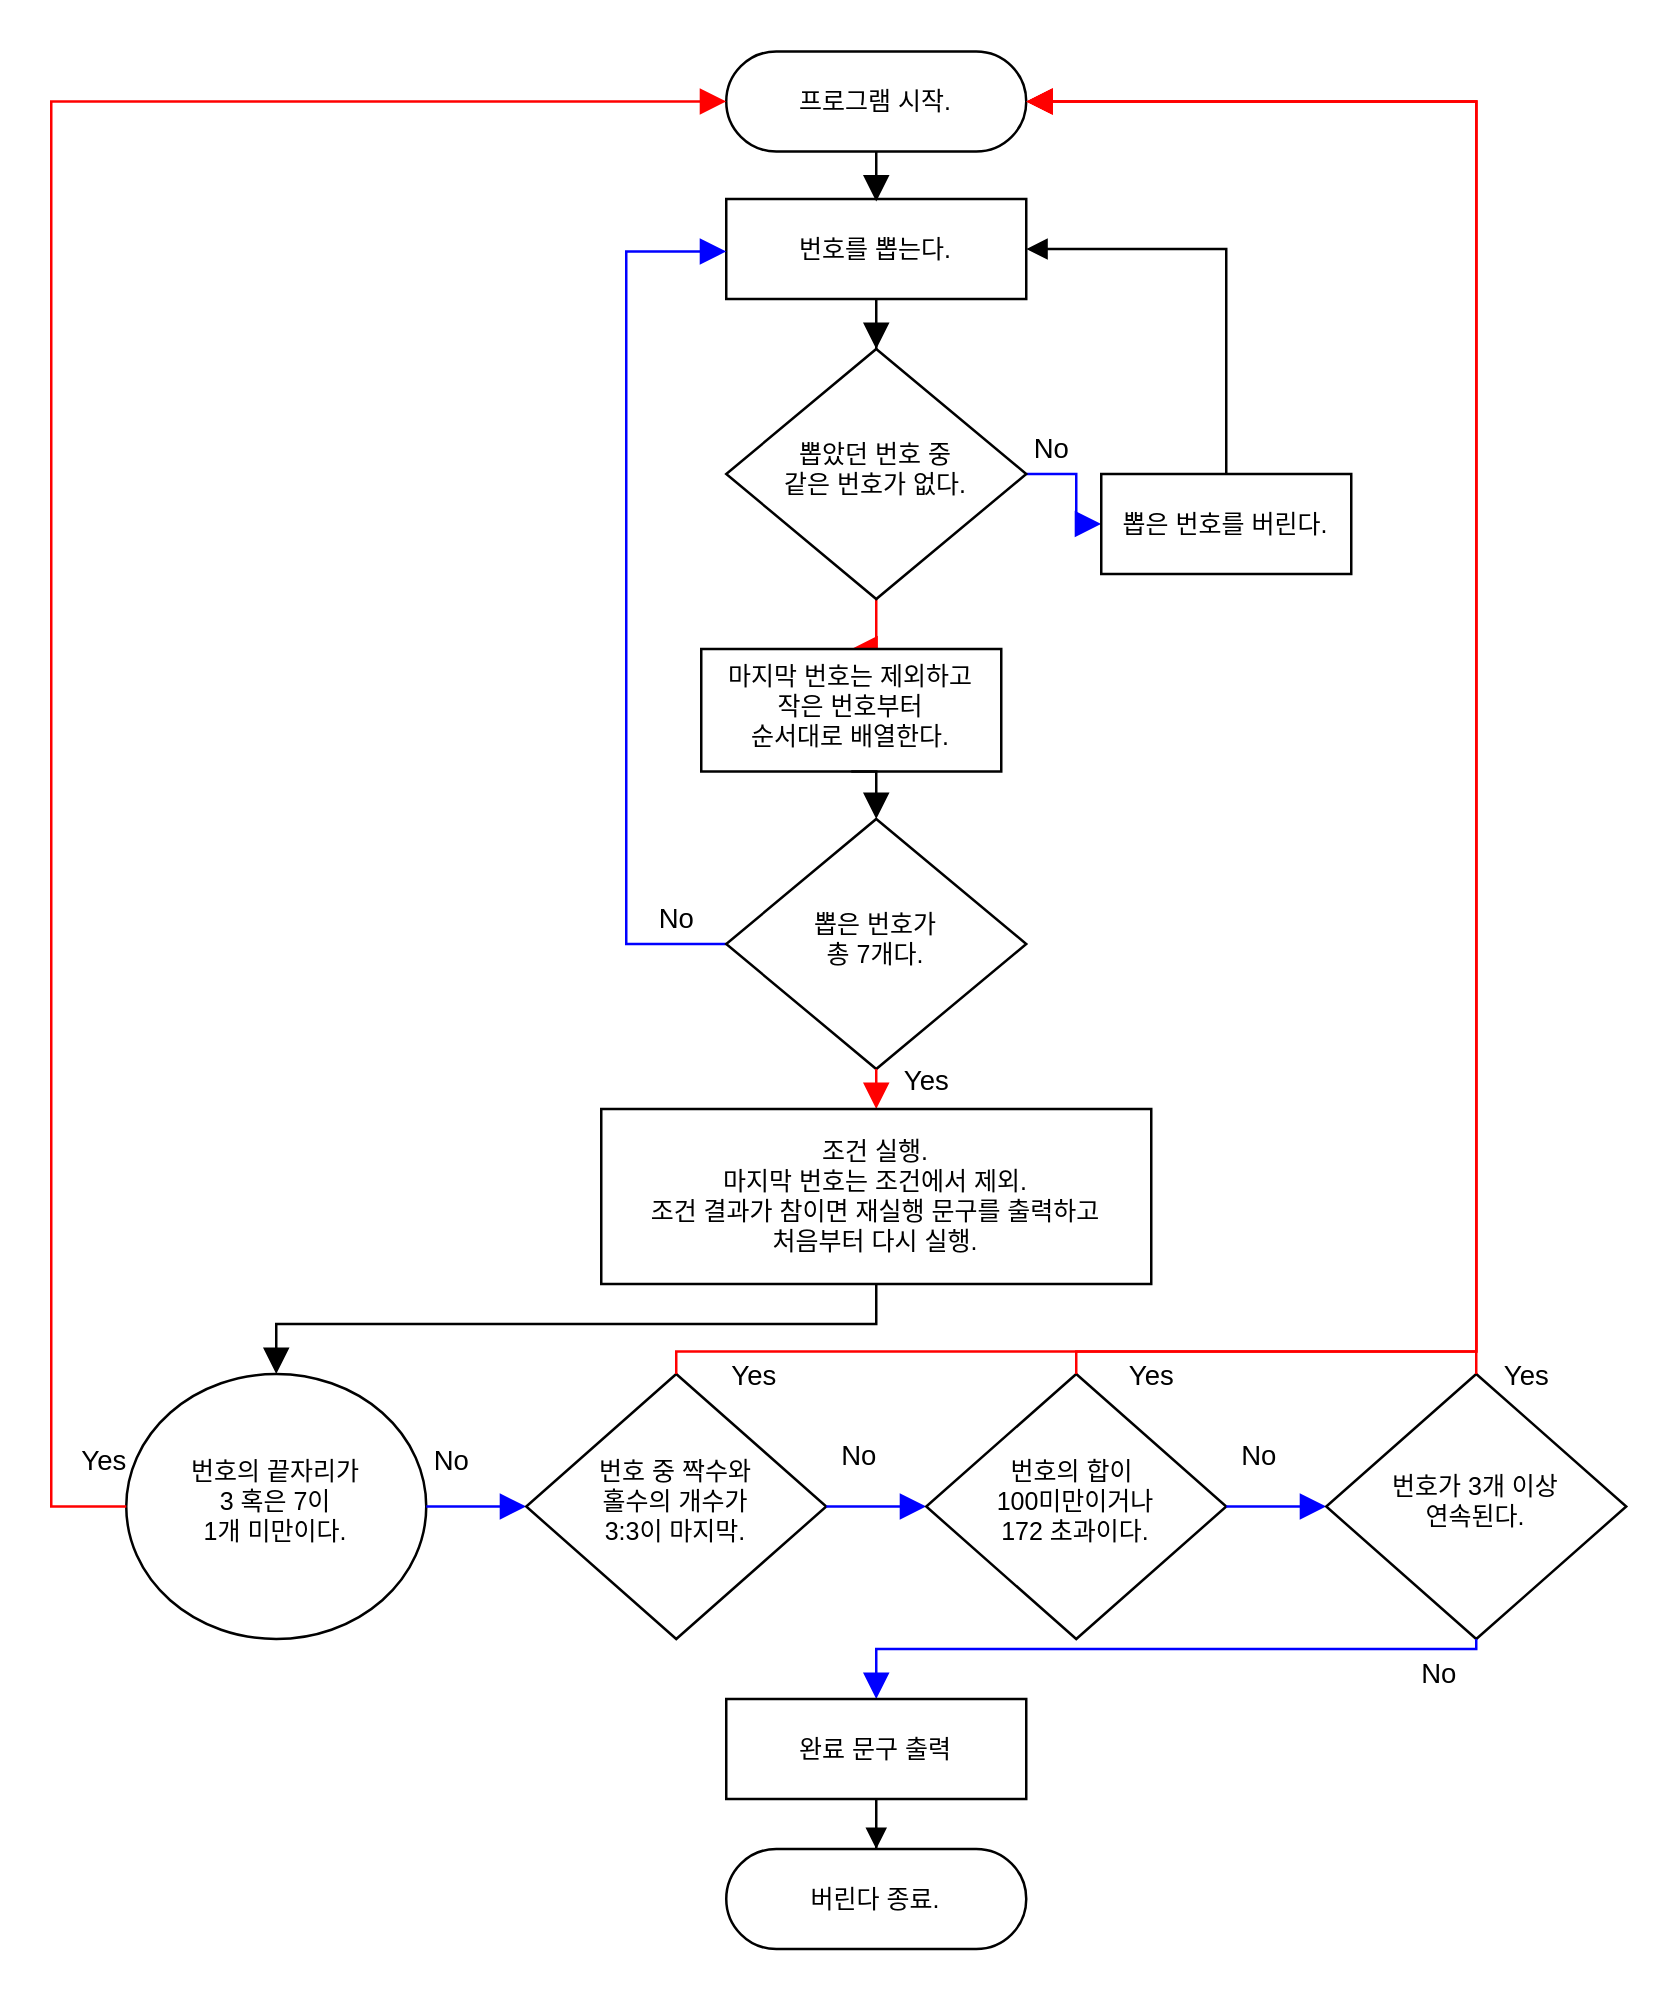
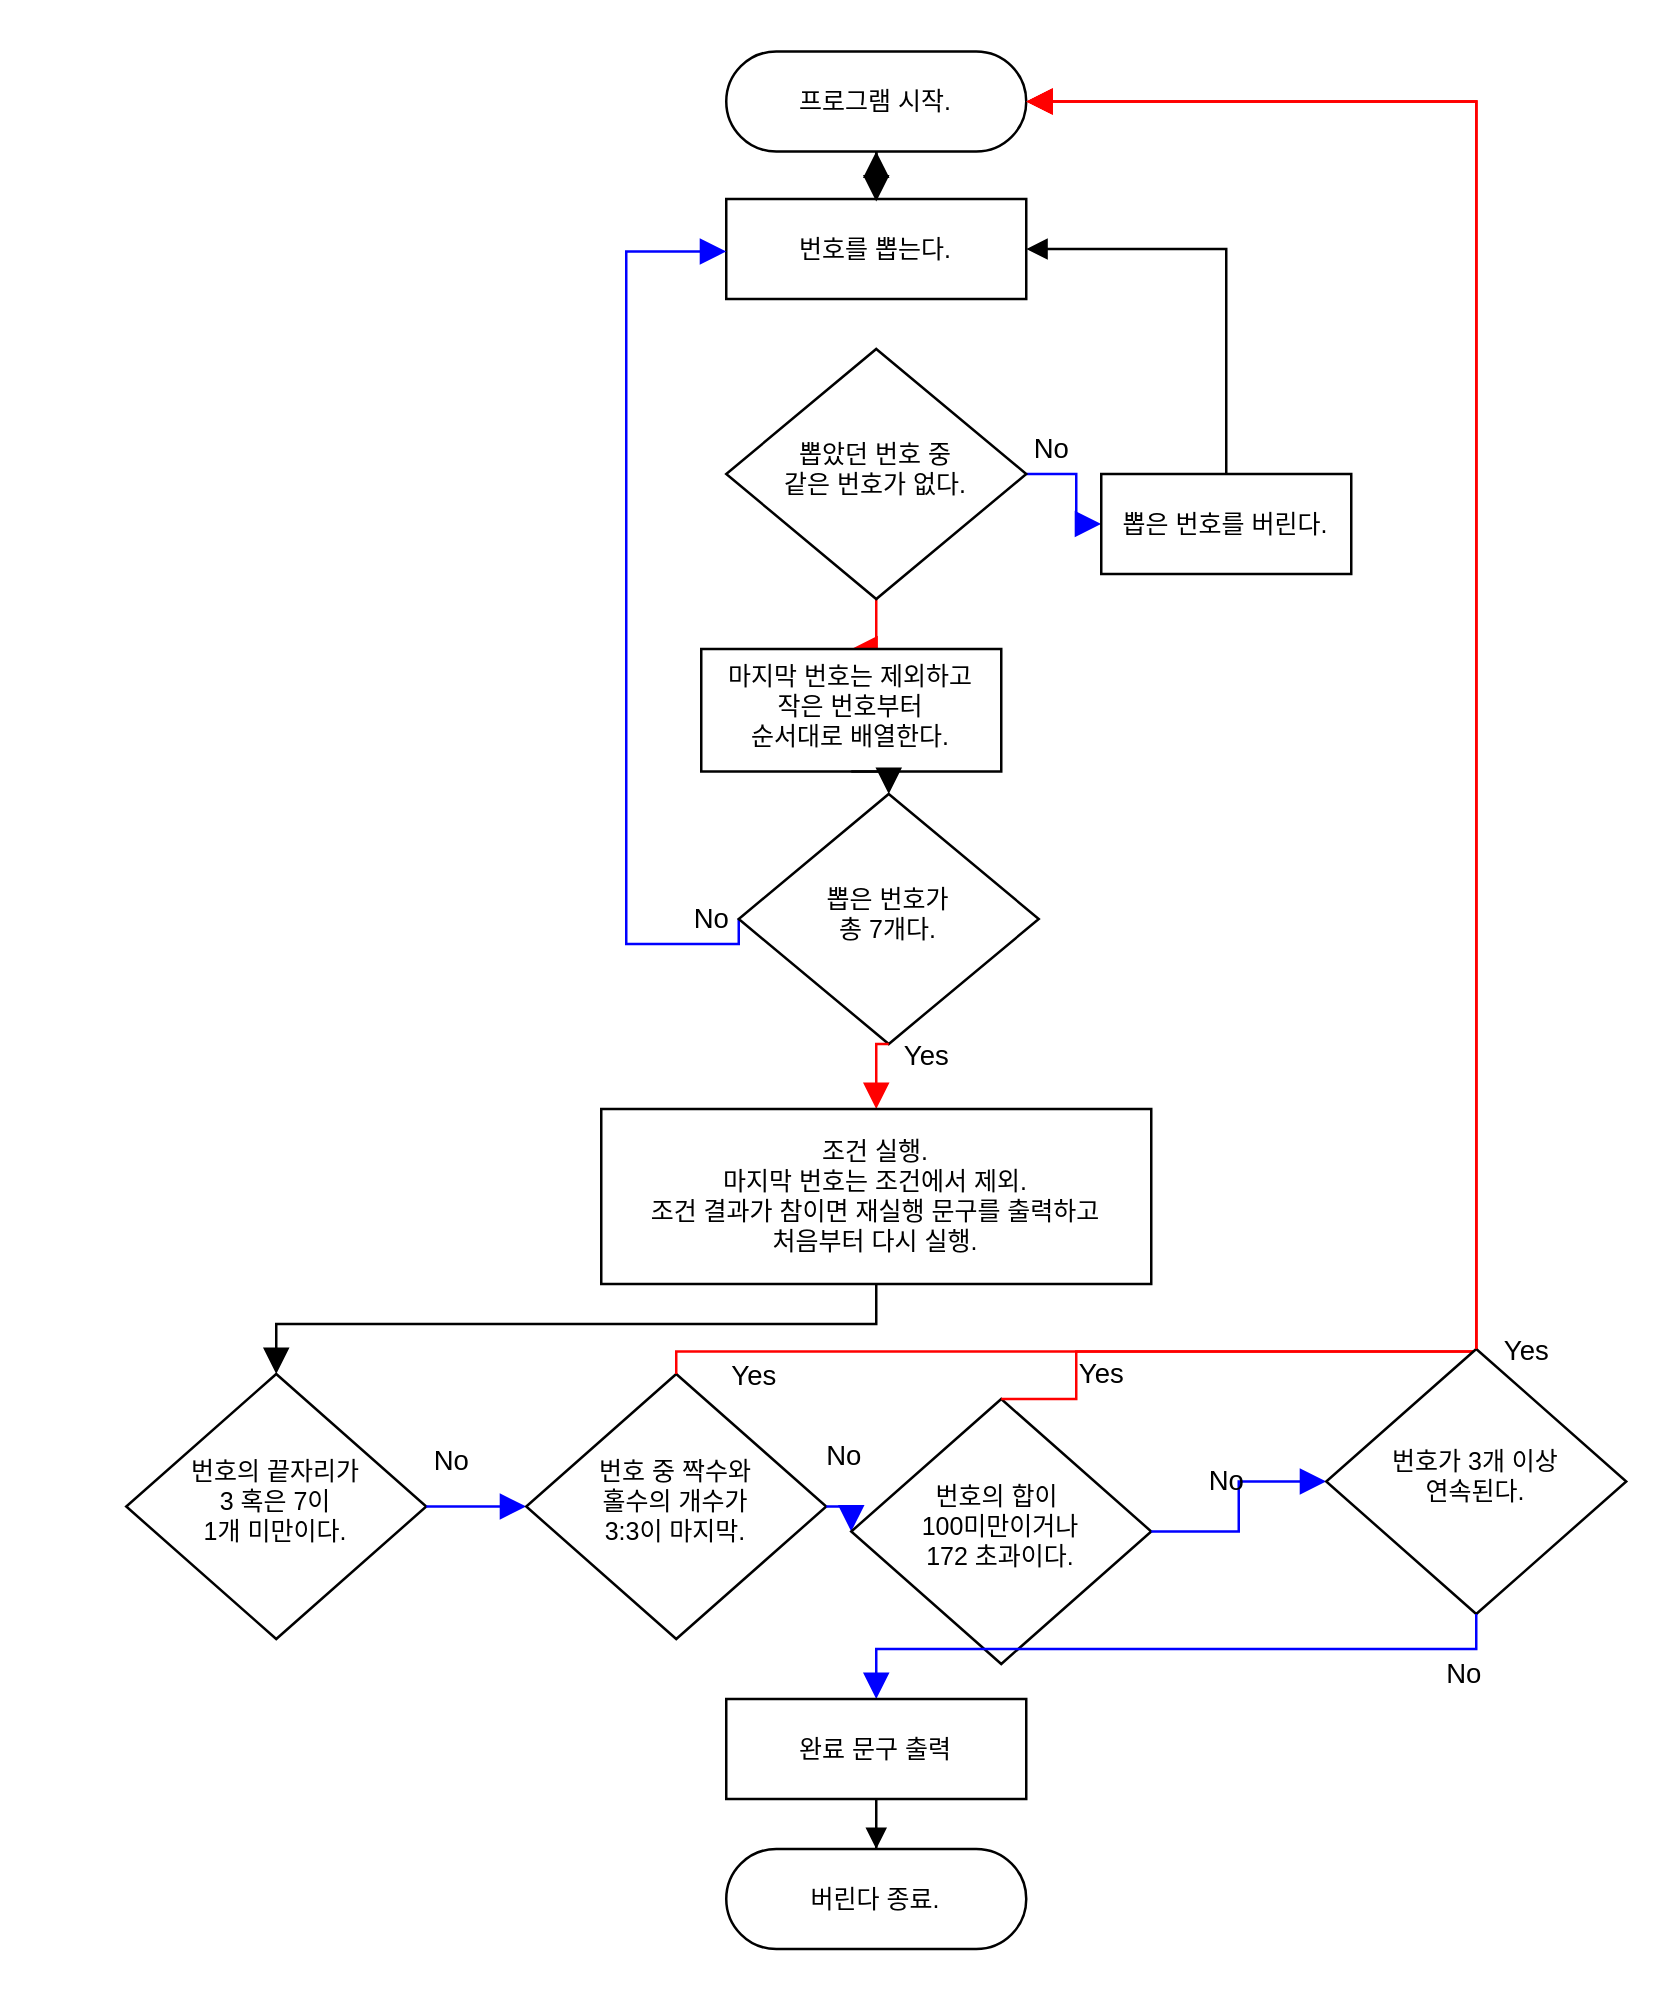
edge "번호를 뽑는다." -> "뽑았던 번호 중 같은 번호가 없다.": now "번호를 뽑는다." -> "프로그램 시작."
edge "번호의 끝자리가 3 혹은 7이 1개 미만이다." -> "프로그램 시작.": removed, label "Yes"
node "뽑은 번호가 총 7개다.": moved (876, 944) -> (889, 919)
node "번호의 끝자리가 3 혹은 7이 1개 미만이다.": shape ellipse -> diamond
node "번호의 합이 100미만이거나 172 초과이다.": moved (1076, 1506) -> (1001, 1531)
node "번호가 3개 이상 연속된다.": moved (1476, 1506) -> (1476, 1481)
